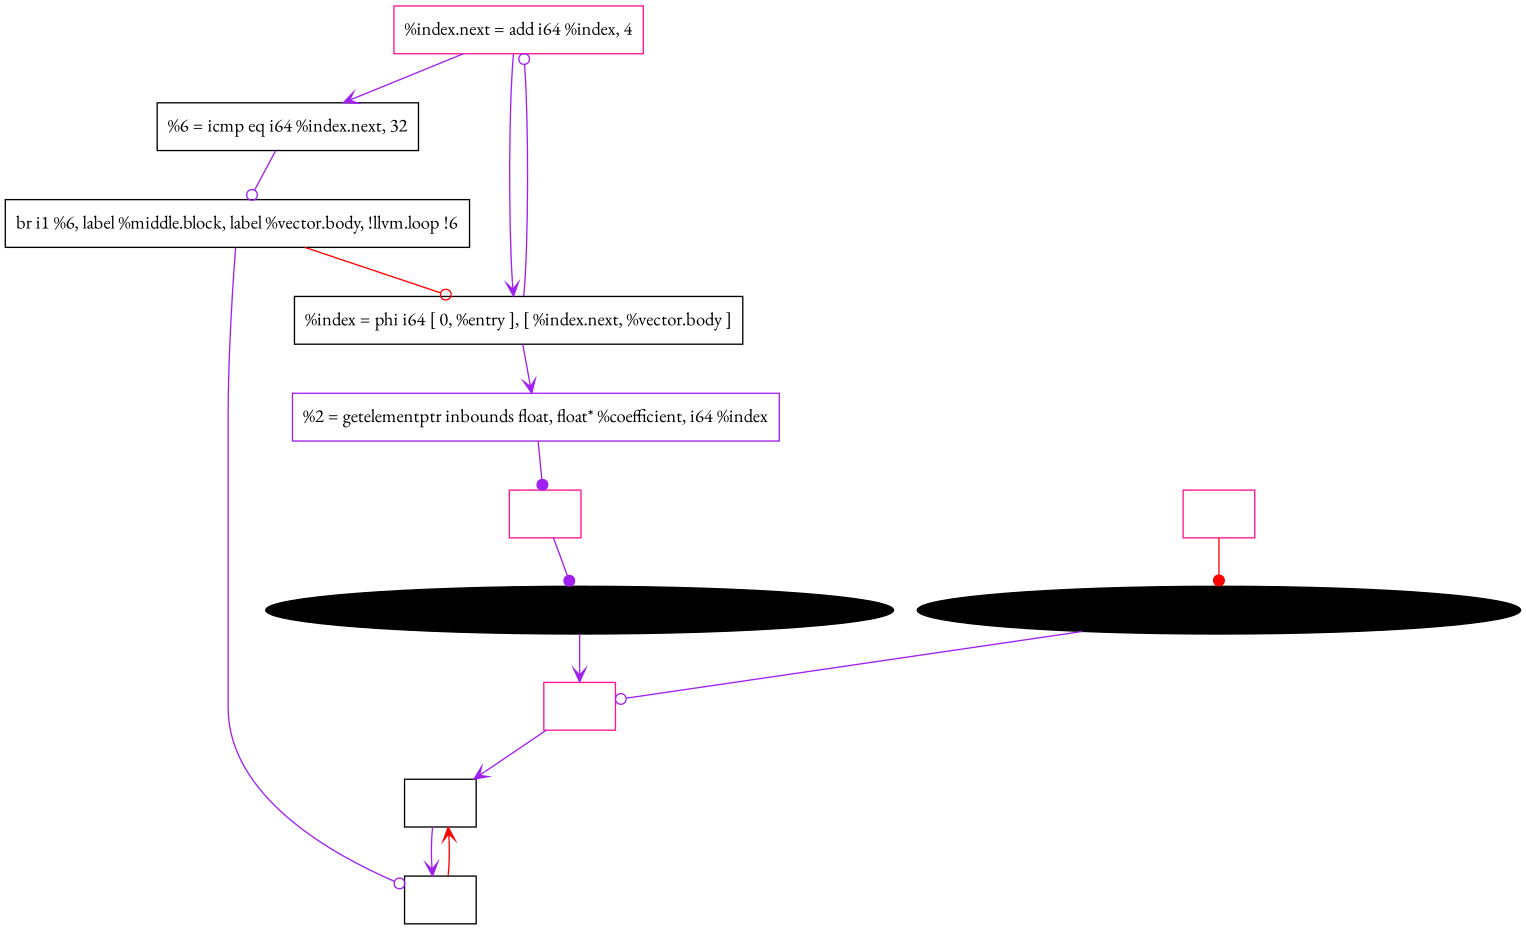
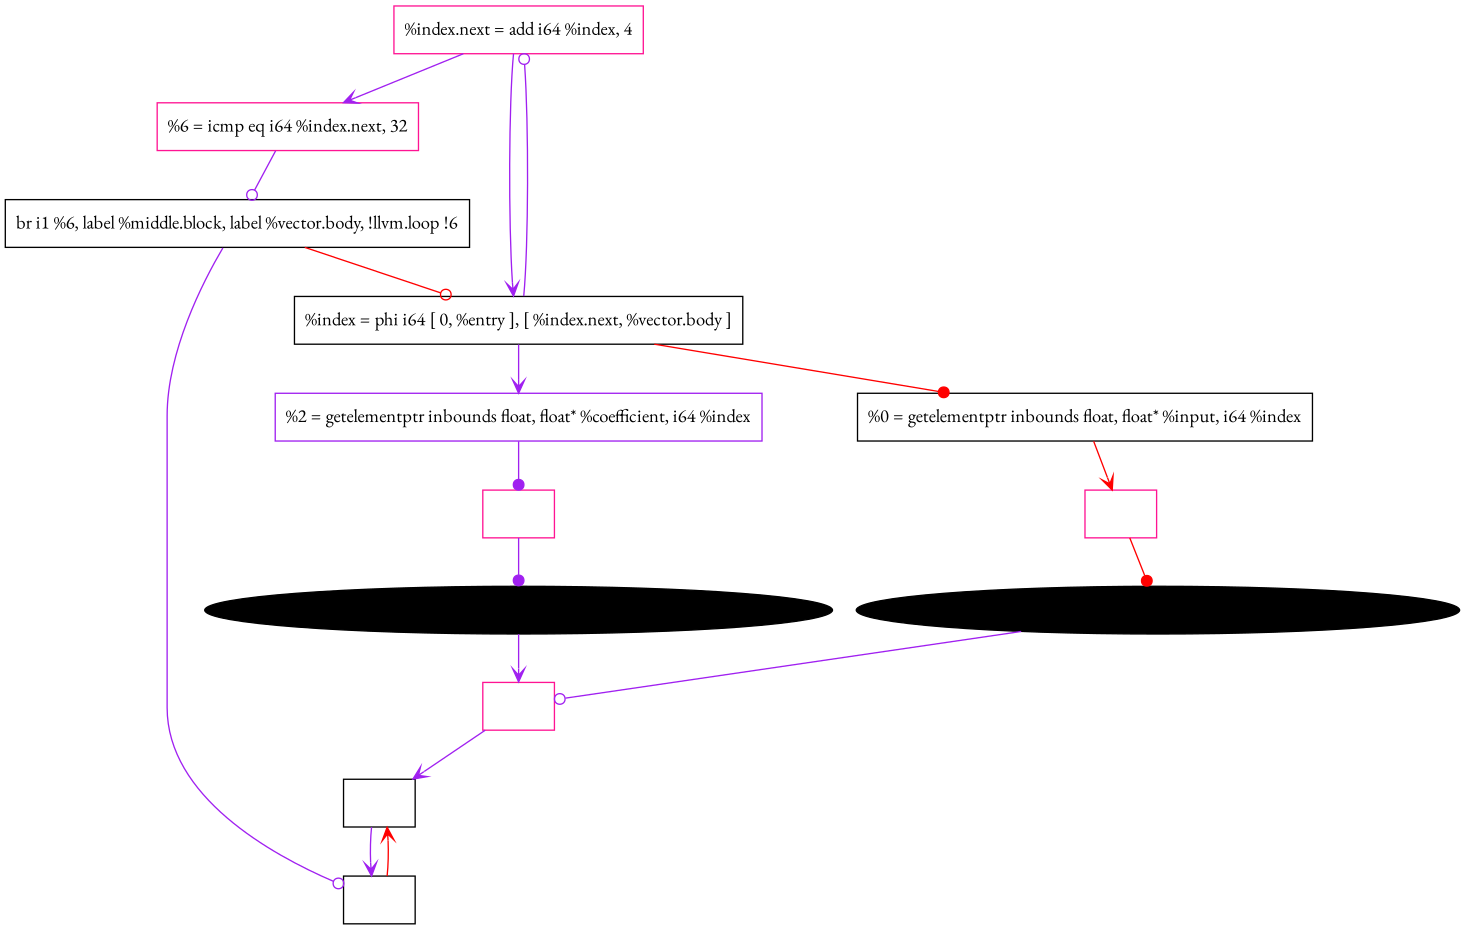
node "%6 = icmp eq i64 %index.next, 32": color black -> deeppink
node "%0 = getelementptr inbounds float, float* %input, i64 %index": added
